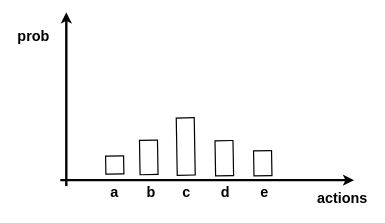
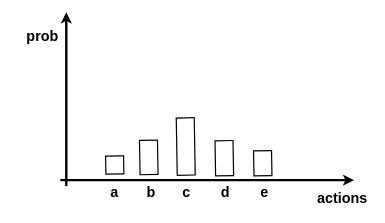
node "prob": moved (33, 36) -> (42, 36)
